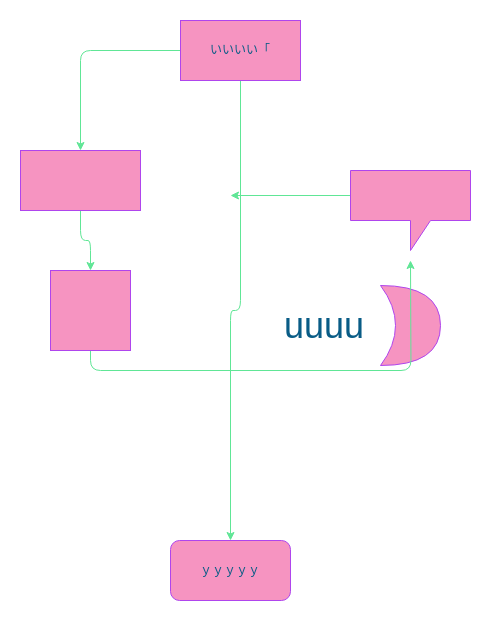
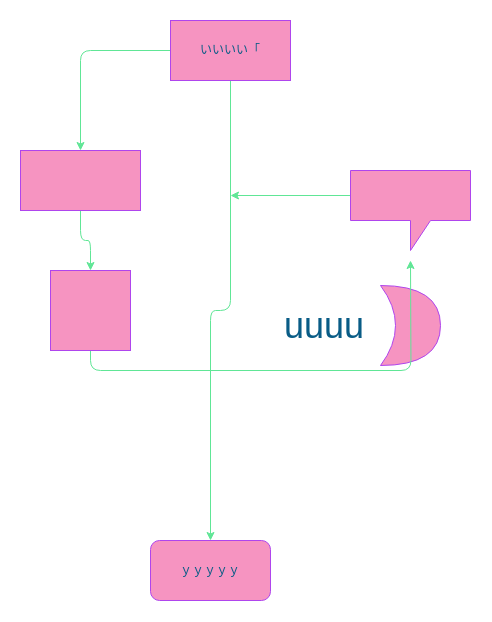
node "いいいい「": moved (241, 51) -> (231, 51)
node "ｙｙｙｙｙ": moved (231, 571) -> (211, 571)
